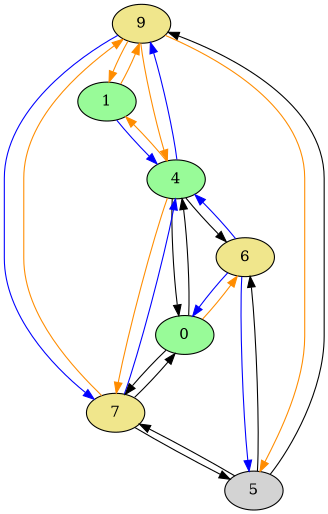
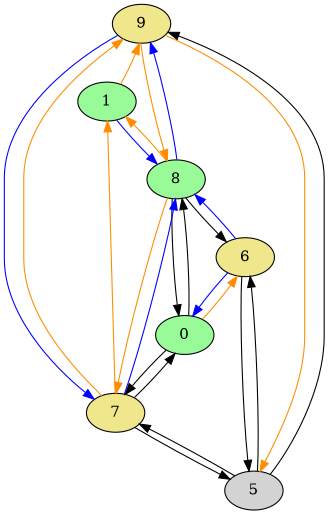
edge "9" -> "1": now "7" -> "1"
node "4": label "4" -> "8"
edge "6" -> "5": color blue -> black
